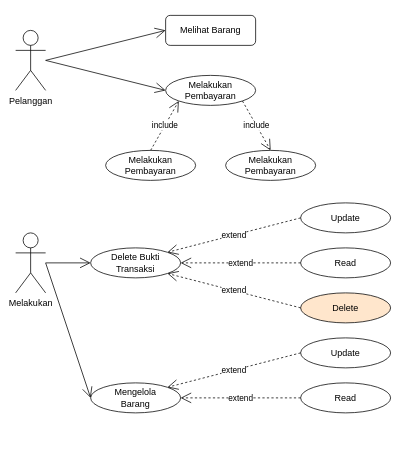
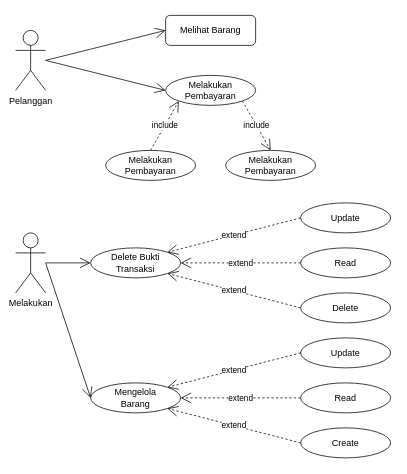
node "Delete": fillcolor #ffe6cc -> #ffffff
edge "Create" -> "Mengelola Barang": added, label "extend"
node "Create": added
